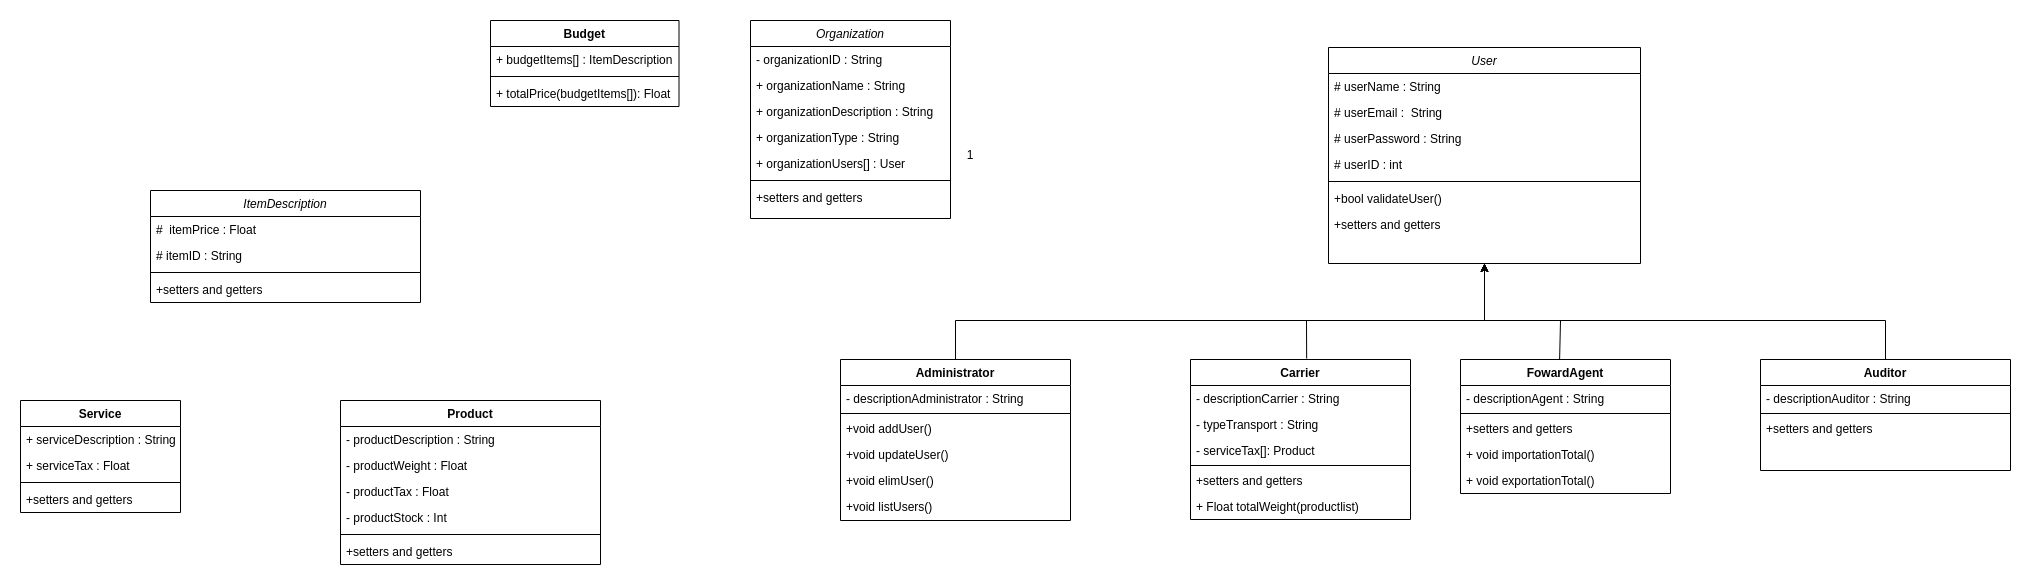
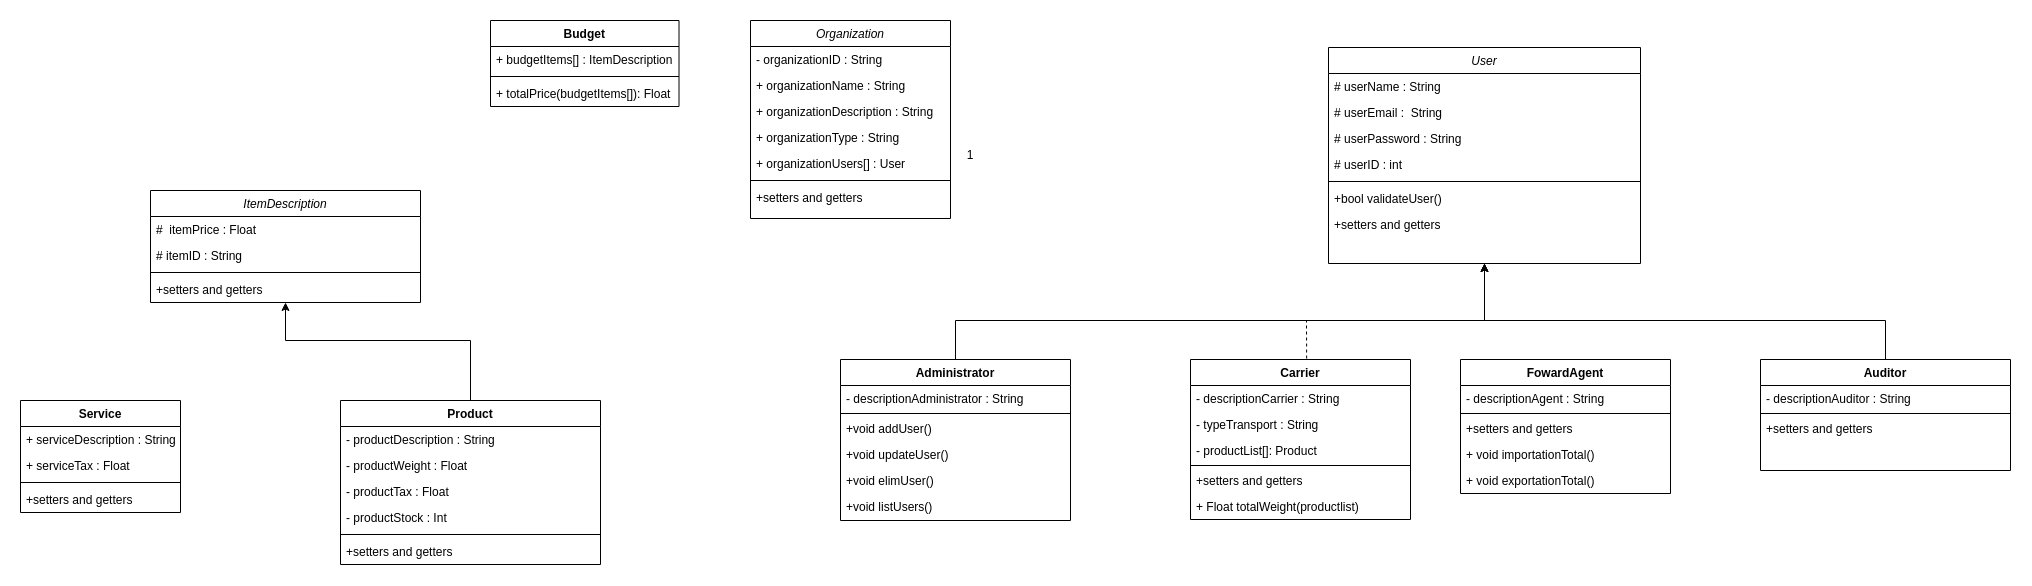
edge "Carrier" -> "User": style solid -> dashed
edge "Product" -> "ItemDescription": added
edge "FowardAgent" -> "User": removed
node "- serviceTax[]: Product": label "- serviceTax[]: Product" -> "- productList[]: Product"
